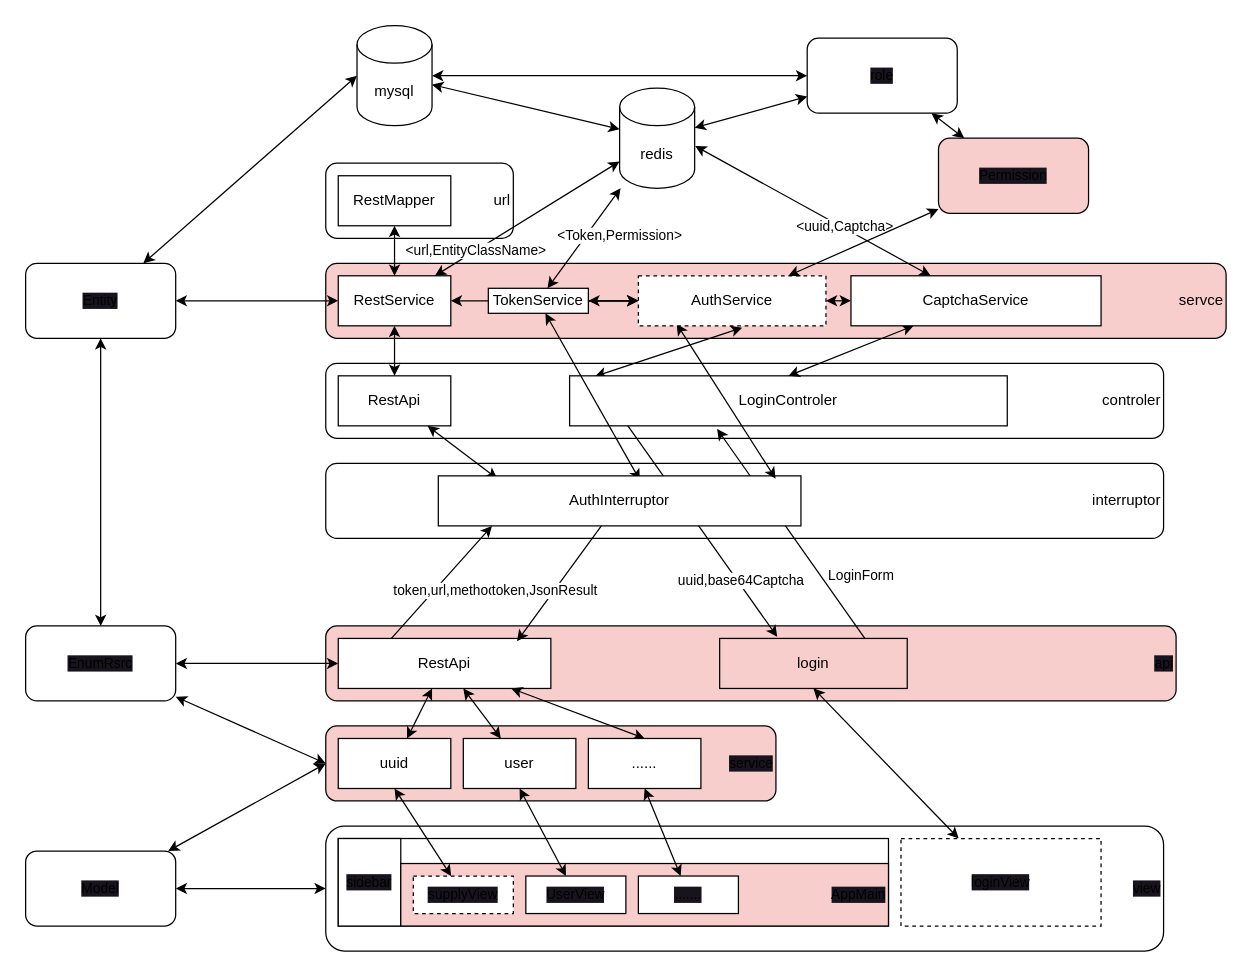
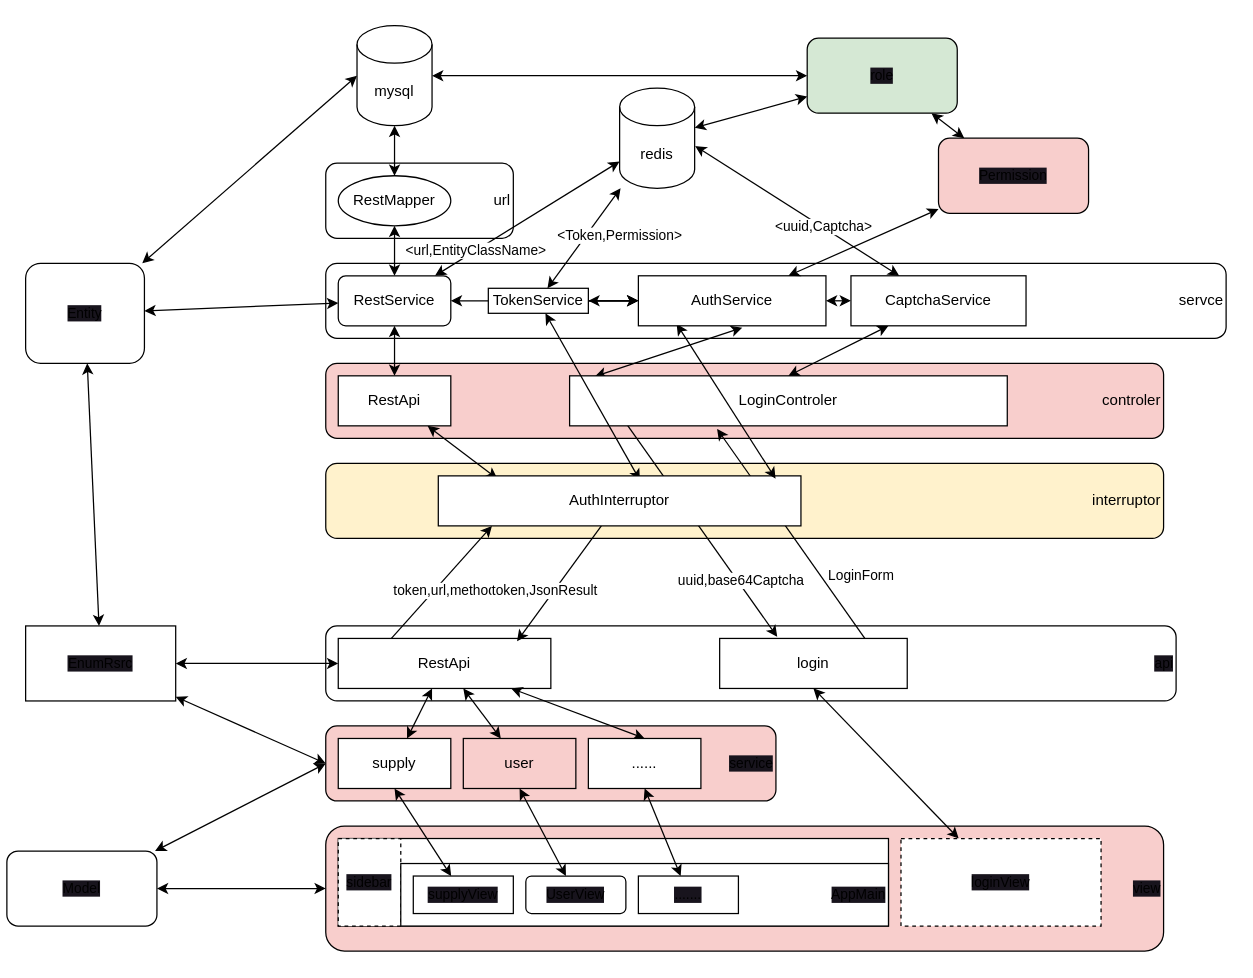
node "role": fillcolor #ffffff -> #d5e8d4
edge "mysql" -- "redis": now "mysql" -- "RestMapper"
node "RestMapper": shape rectangle -> ellipse
node "Entity": size 150x75 -> 119x100
node "RestService": shape rectangle -> rounded rectangle
node "AuthService": style dashed -> solid
node "CaptchaService": size 250x50 -> 175x50
node "servce": fillcolor #f8cecc -> #ffffff
node "controler": fillcolor #ffffff -> #f8cecc
node "interruptor": fillcolor #ffffff -> #fff2cc
node "EnumRsrc": shape rounded rectangle -> rectangle
node "login": fillcolor #f8cecc -> #ffffff
node "api": fillcolor #f8cecc -> #ffffff
node "uuid": label "uuid" -> "supply"
node "user": fillcolor #ffffff -> #f8cecc
node "sidebar": style solid -> dashed
node "Model": moved (101, 888) -> (82, 888)
node "view": fillcolor #ffffff -> #f8cecc
node "supplyView": style dashed -> solid
node "UserView": shape rectangle -> rounded rectangle
node "AppMain": fillcolor #f8cecc -> #ffffff
